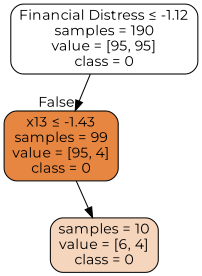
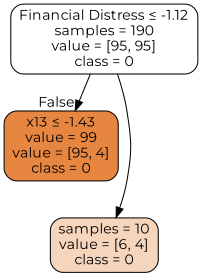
node "x13 ≤ -1.43": text "samples = 99" -> "value = 99"
edge "x13 ≤ -1.43" -> "samples = 10": now "Financial Distress ≤ -1.12" -> "samples = 10"
